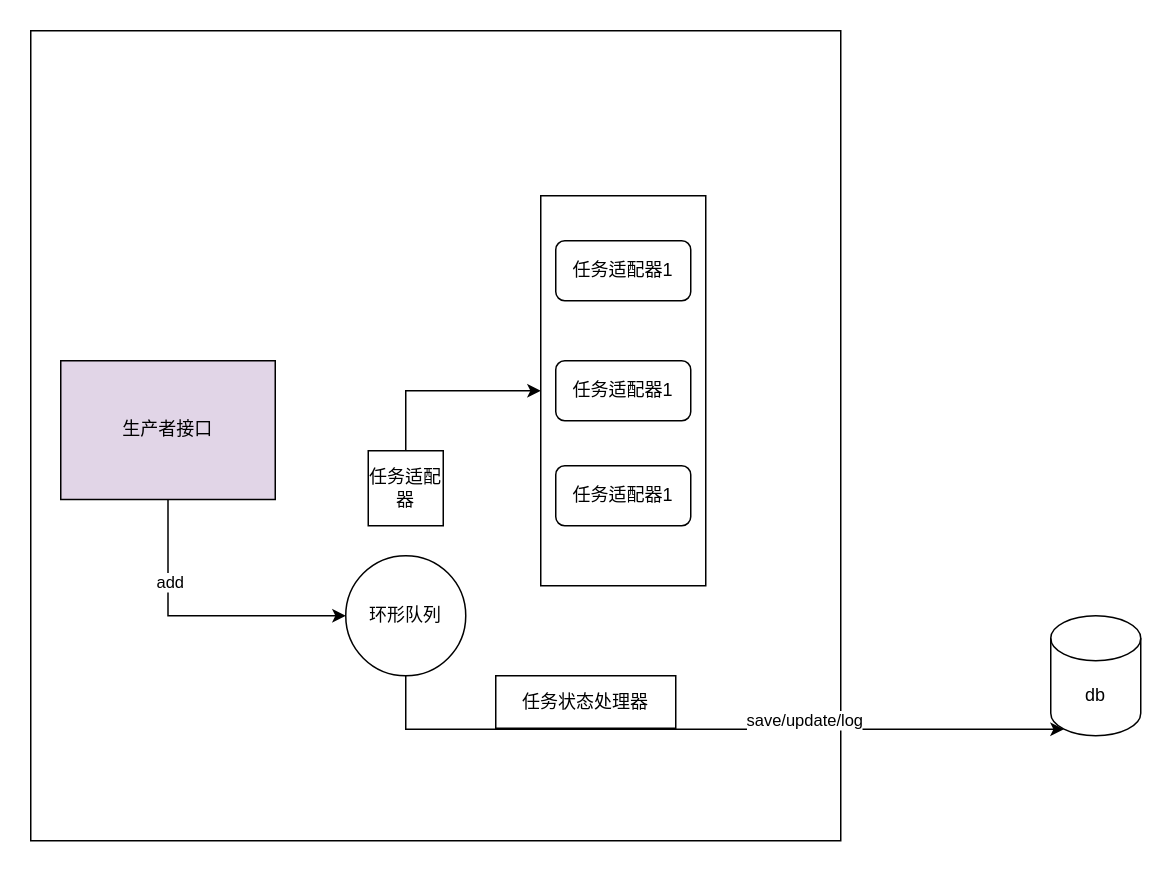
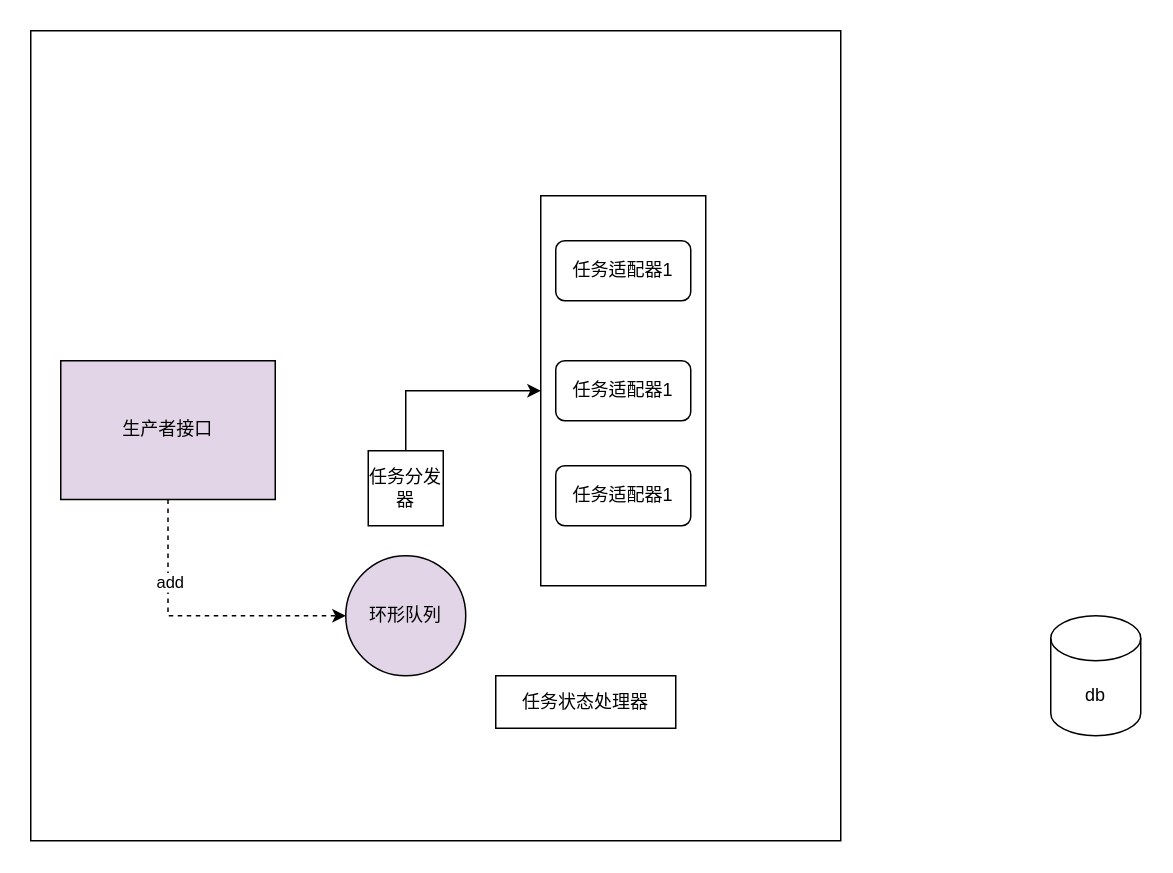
node "任务适配器": label "任务适配器" -> "任务分发器"
edge "生产者接口" -> "环形队列": style solid -> dashed
node "环形队列": fillcolor #ffffff -> #e1d5e7
edge "环形队列" -> "db": removed, label "save/update/log"
